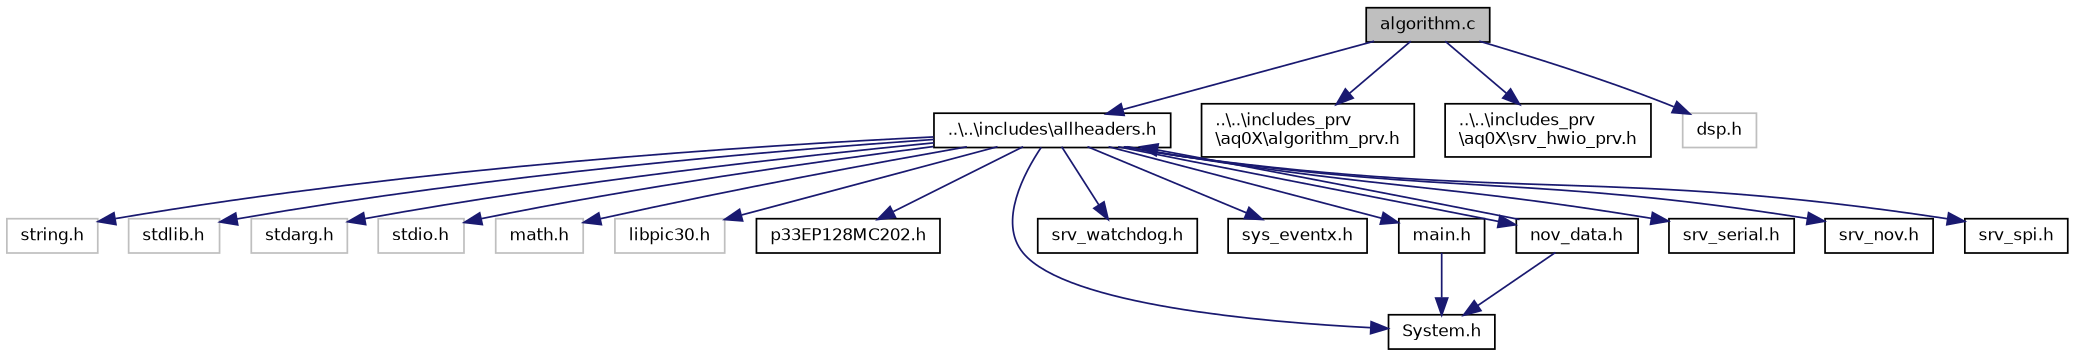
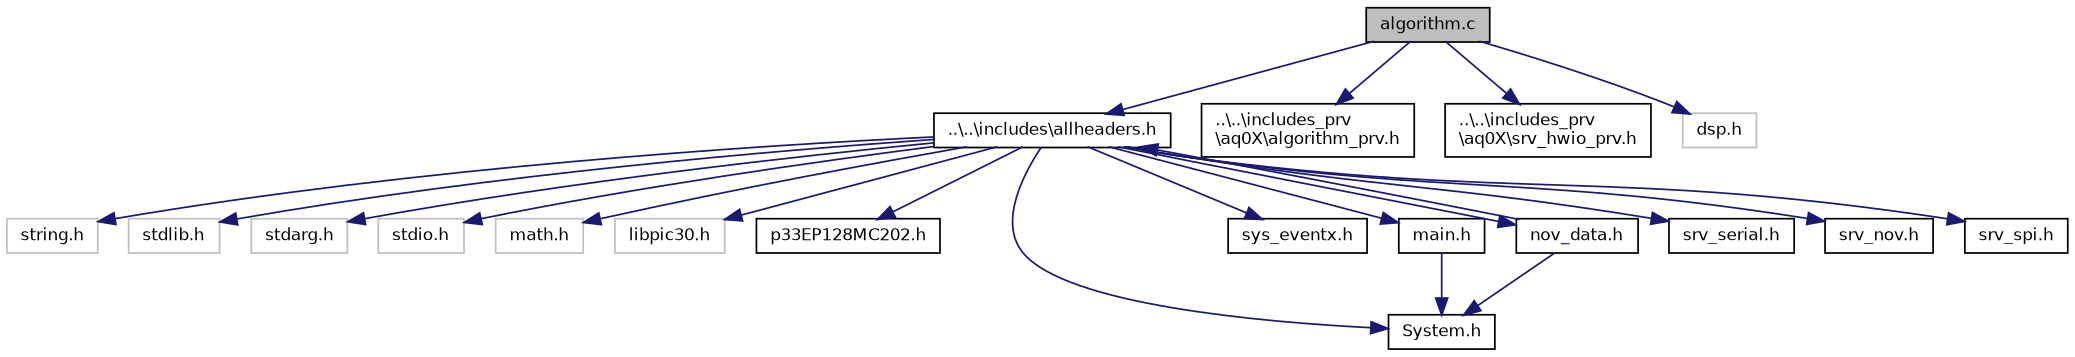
node "srv_watchdog.h": removed
